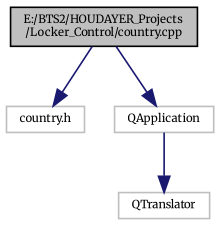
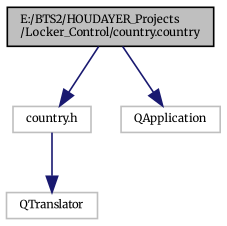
node "E:/BTS2/HOUDAYER_Projects /Locker_Control/country.cpp": label "E:/BTS2/HOUDAYER_Projects /Locker_Control/country.cpp" -> "E:/BTS2/HOUDAYER_Projects /Locker_Control/country.country"
edge "QApplication" -> "QTranslator": now "country.h" -> "QTranslator"
